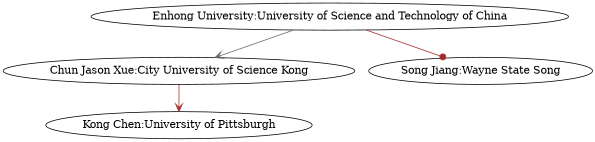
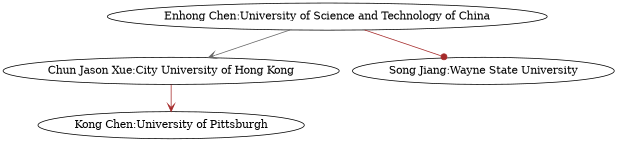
node "Enhong University:University of Science and Technology of China": label "Enhong University:University of Science and Technology of China" -> "Enhong Chen:University of Science and Technology of China"
node "Chun Jason Xue:City University of Science Kong": label "Chun Jason Xue:City University of Science Kong" -> "Chun Jason Xue:City University of Hong Kong"
node "Song Jiang:Wayne State Song": label "Song Jiang:Wayne State Song" -> "Song Jiang:Wayne State University"
